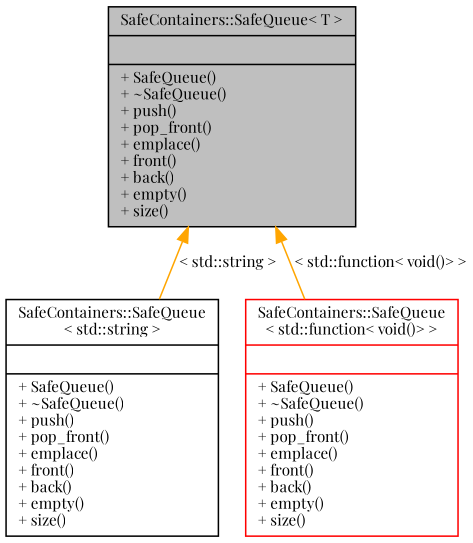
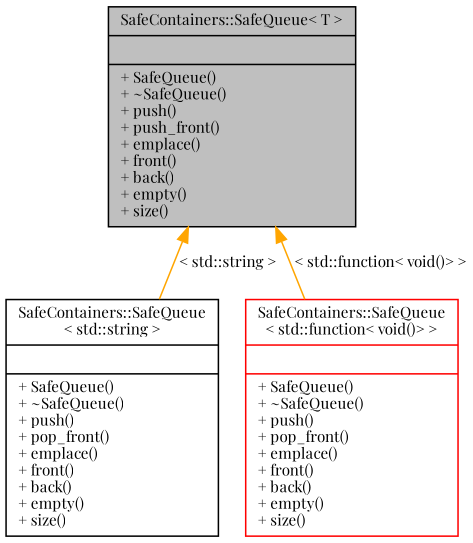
node "SafeContainers::SafeQueue< T >": text "+ pop_front()" -> "+ push_front()"
